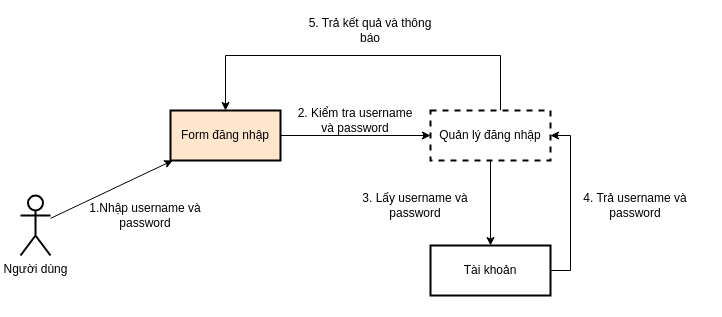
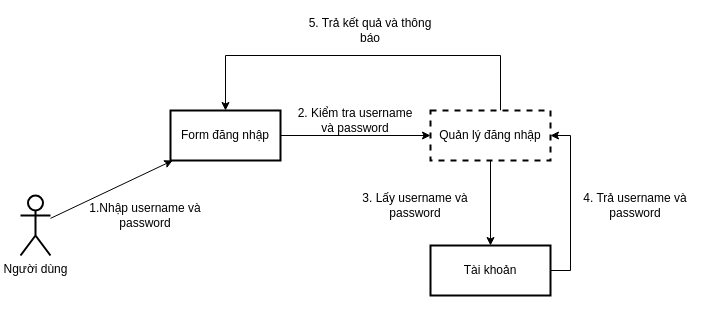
node "Form đăng nhập": fillcolor #ffe6cc -> #ffffff
